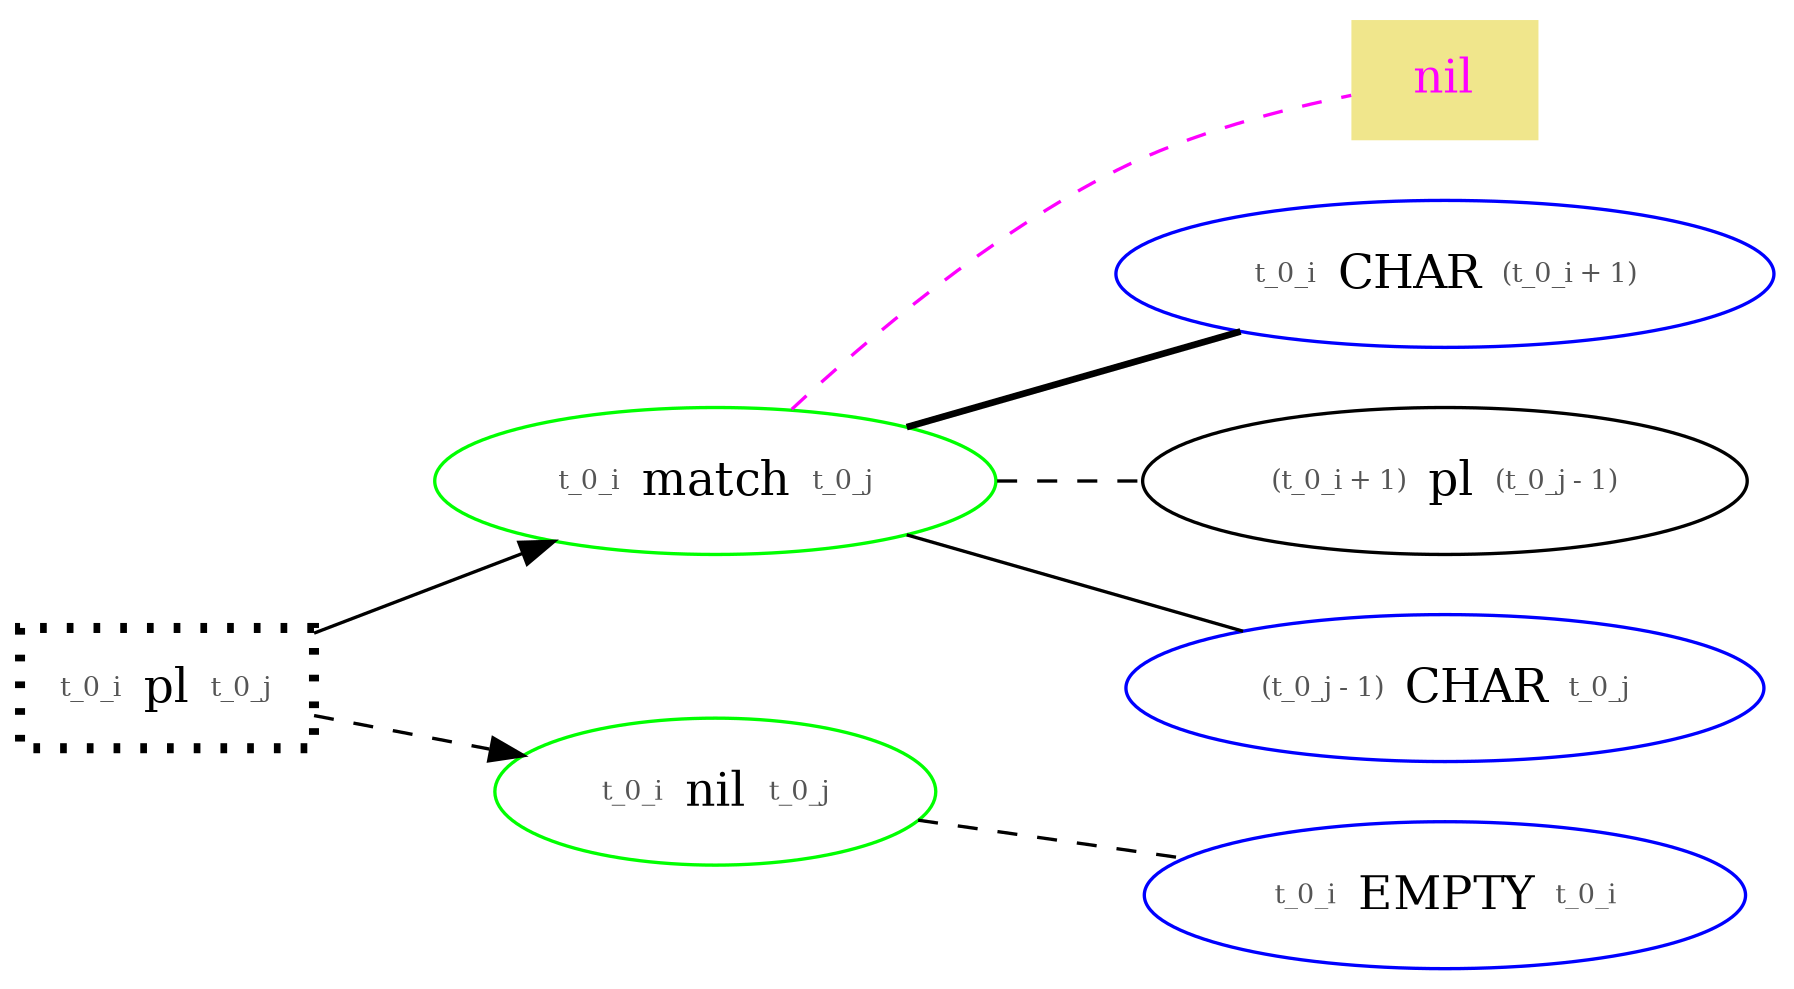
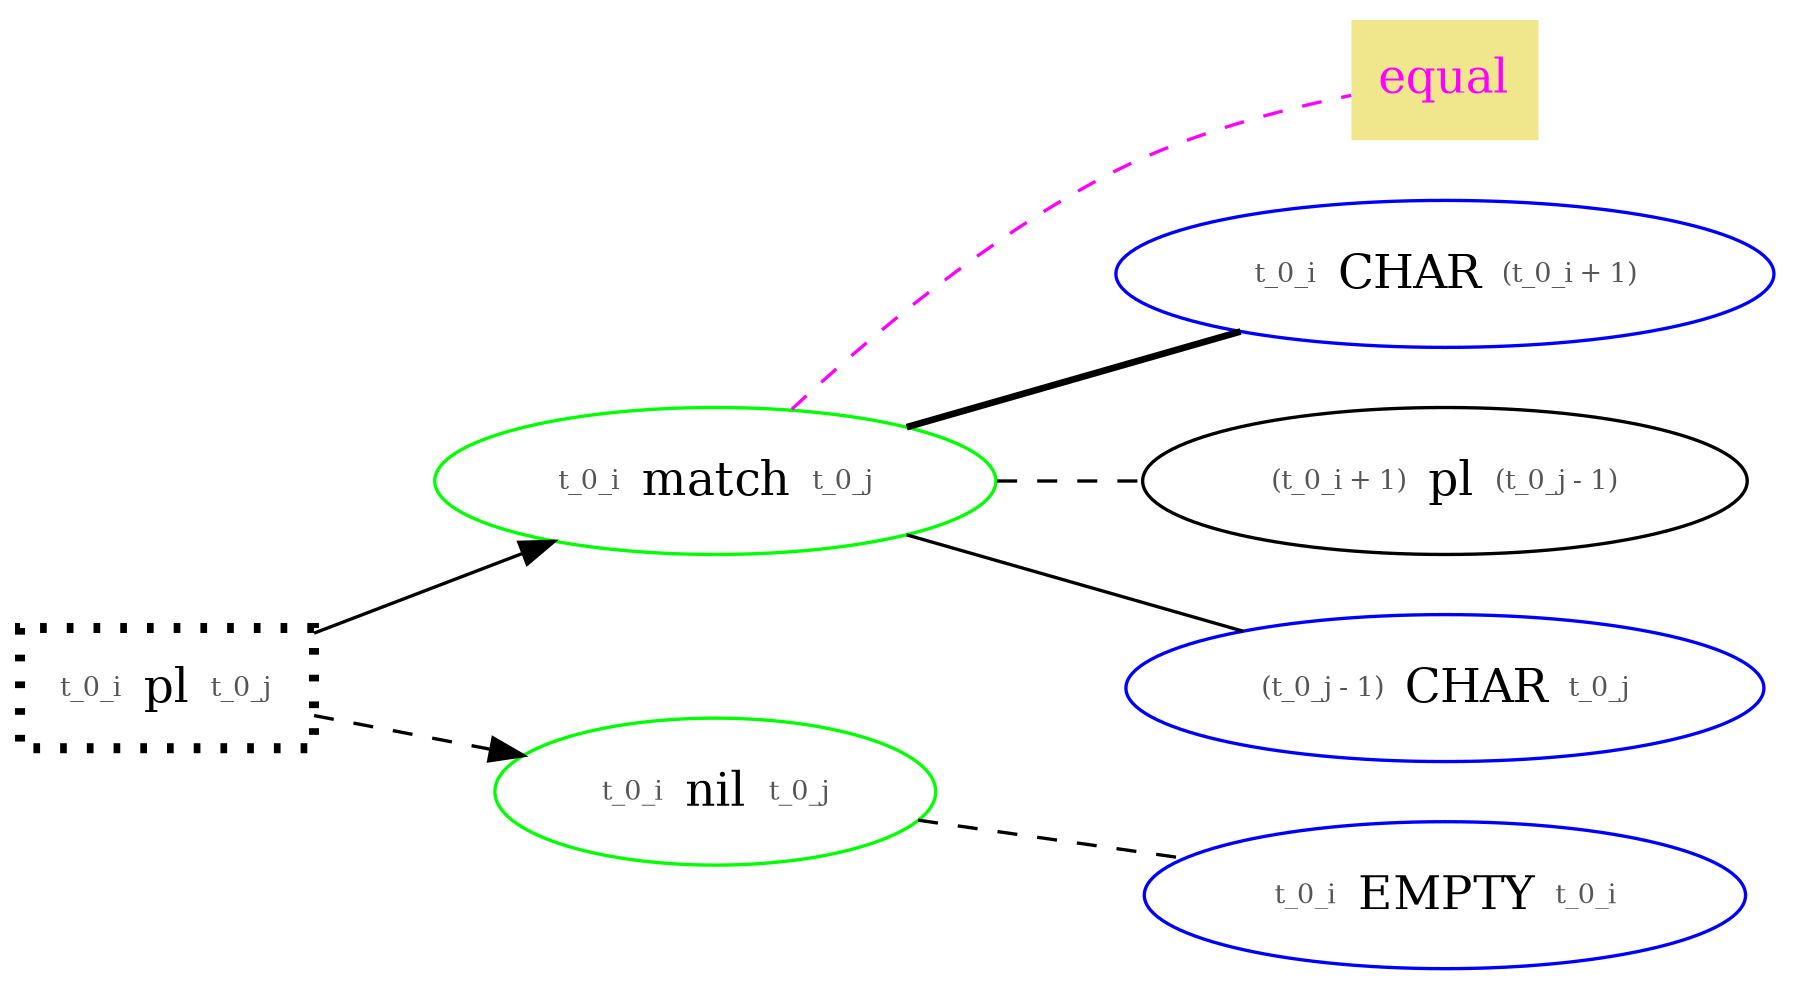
node "nil": label "nil" -> "equal"
